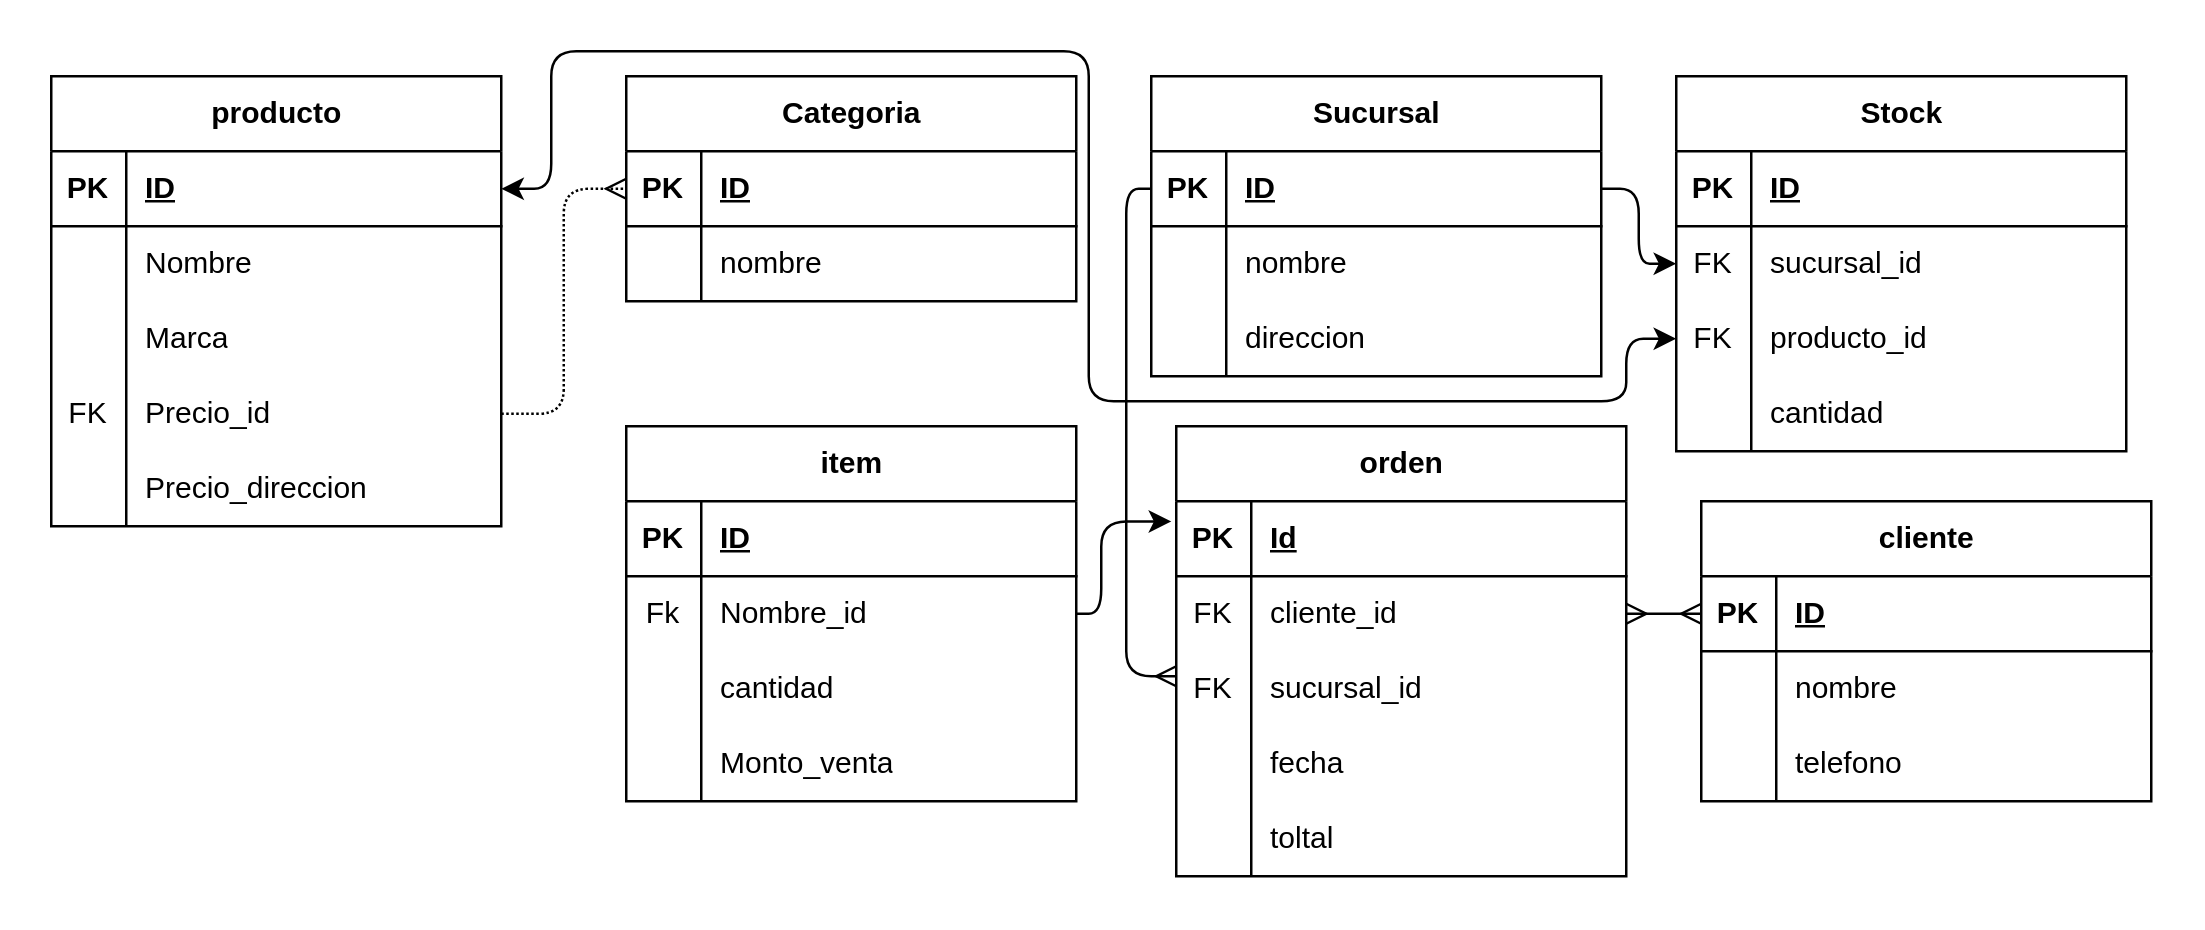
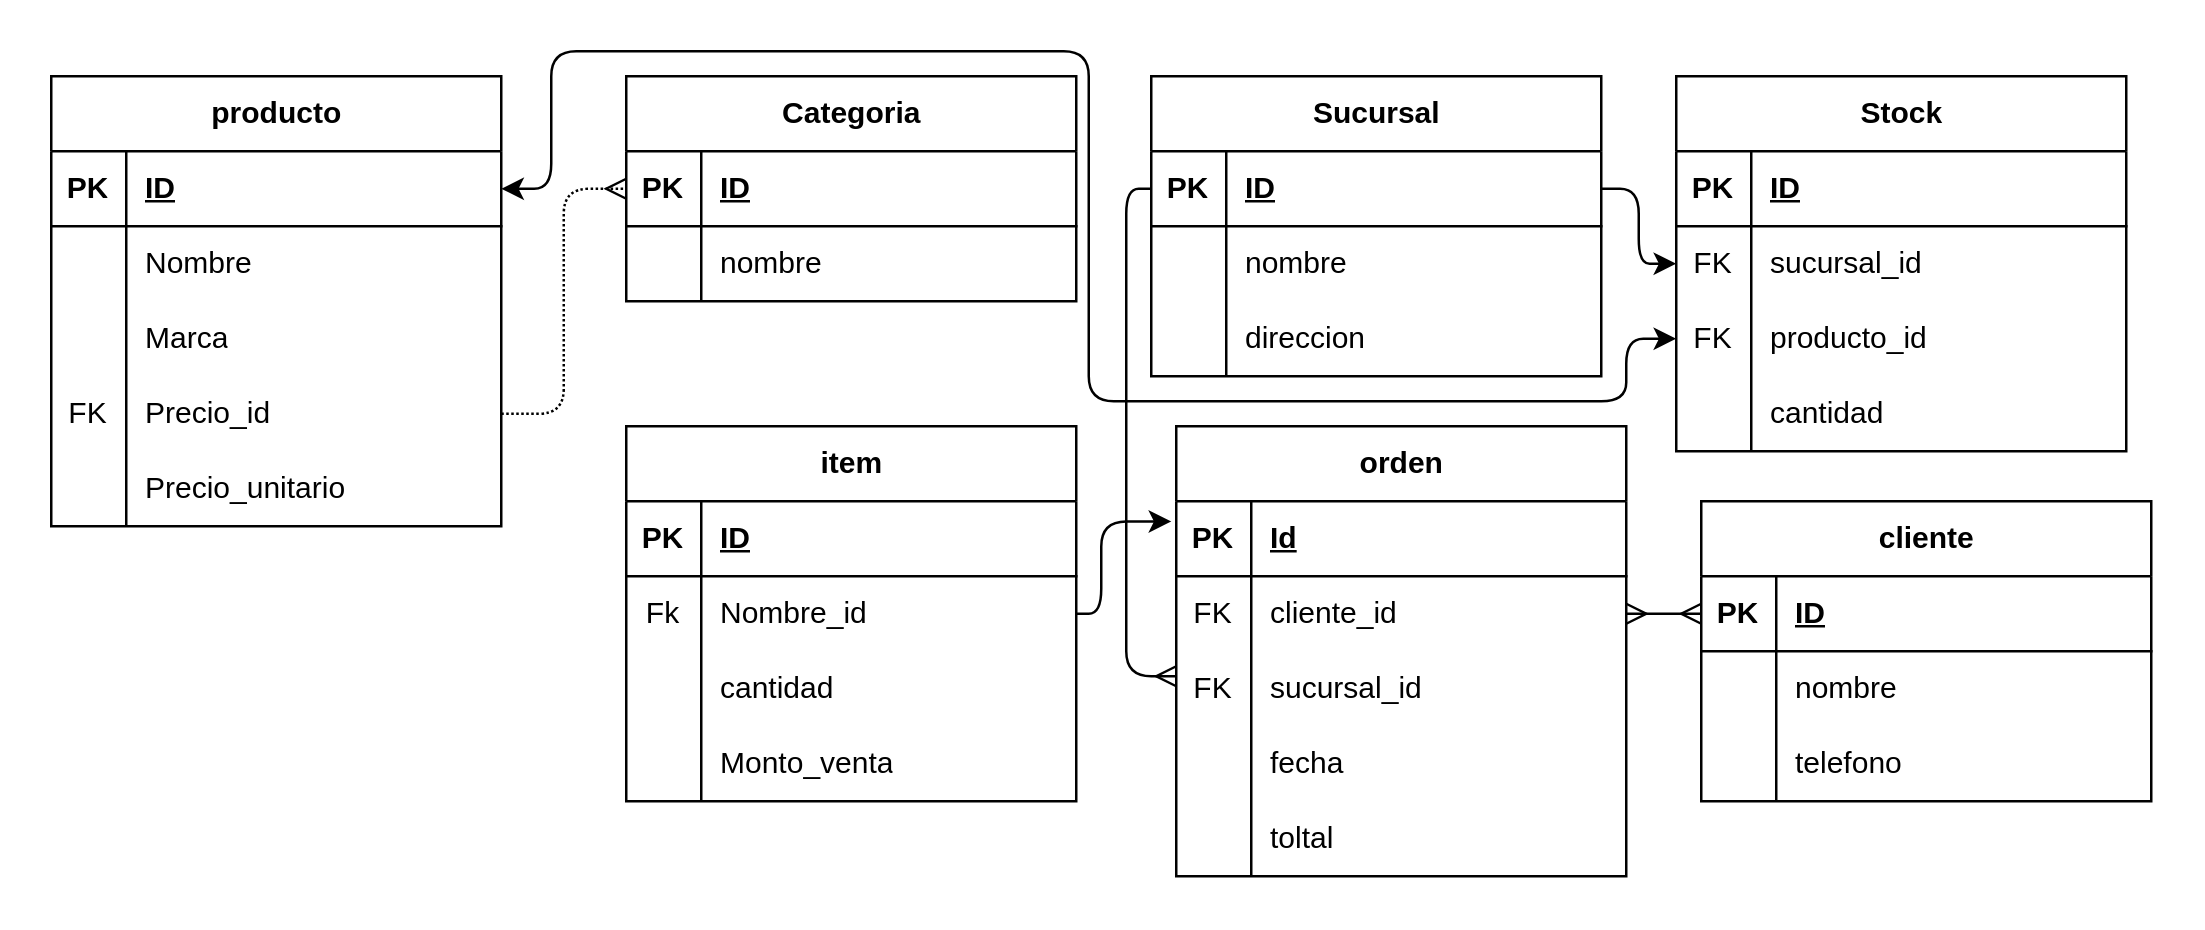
node "Precio_direccion": label "Precio_direccion" -> "Precio_unitario"
